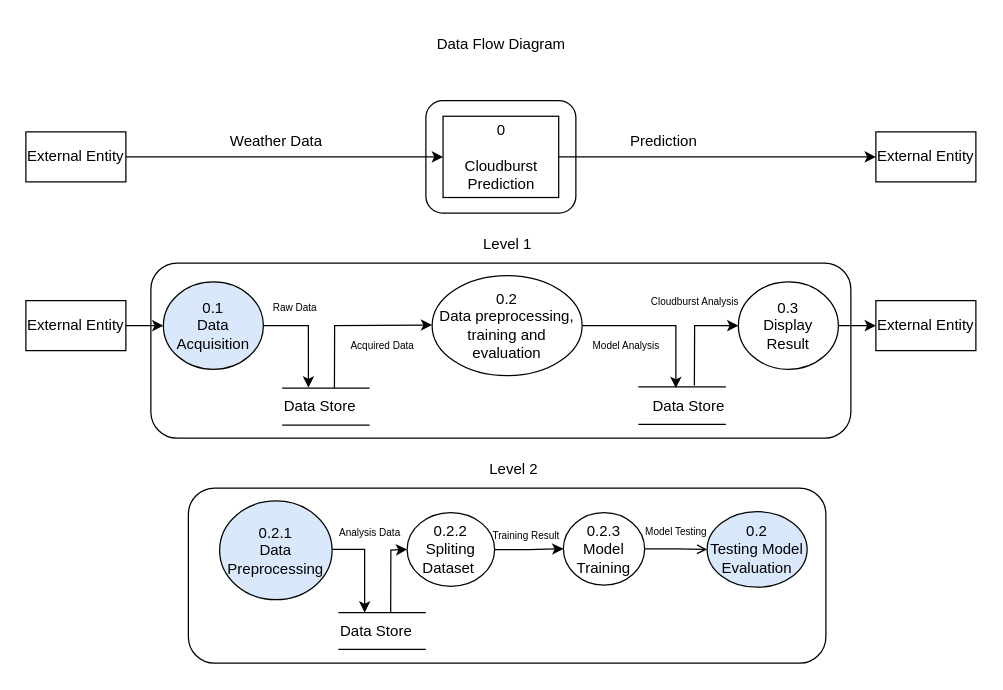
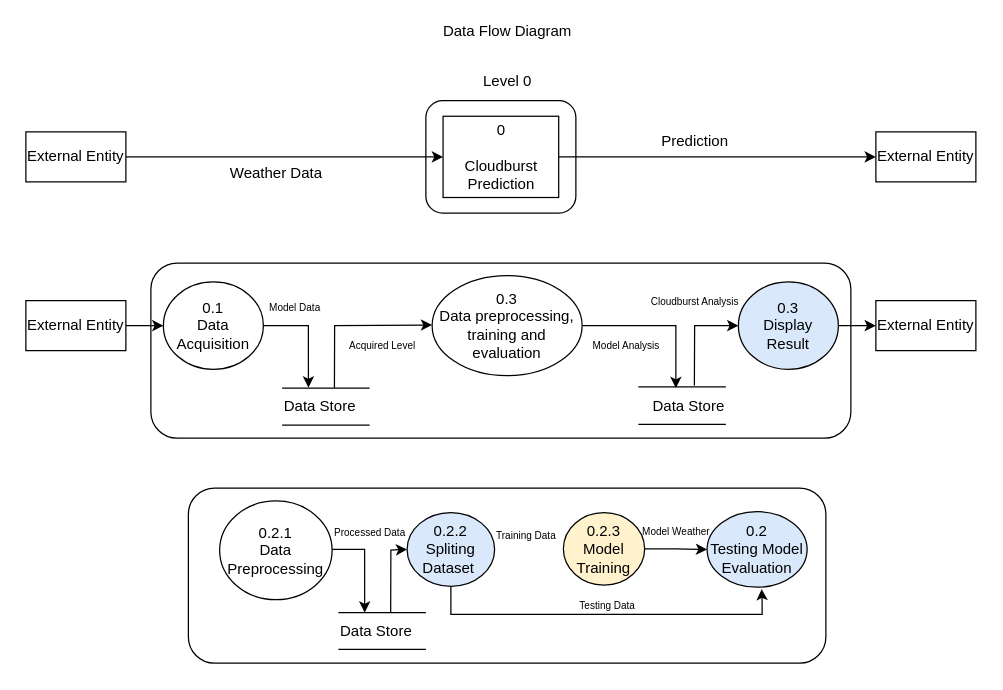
node "Data Flow Diagram": moved (501, 44) -> (507, 32)
node "Level 0": added
node "Weather Data": moved (276, 142) -> (276, 173)
node "Prediction": moved (663, 142) -> (694, 142)
node "Level 1": removed
node "Raw Data": label "Raw Data" -> "Model Data"
node "0.1 Data Acquisition": fillcolor #dae8fc -> #ffffff
node "0.2 Data preprocessing, training and evaluation": label "0.2 Data preprocessing, training and evaluation" -> "0.3 Data preprocessing, training and evaluation"
node "0.3 Display Result": fillcolor #ffffff -> #dae8fc
node "Acquired Data": label "Acquired Data" -> "Acquired Level"
node "Level 2": removed
node "Model Testing": label "Model Testing" -> "Model Weather"
node "Analysis Data": label "Analysis Data" -> "Processed Data"
node "Training Result": label "Training Result" -> "Training Data"
node "0.2.2 Spliting Dataset": fillcolor #ffffff -> #dae8fc
node "0.2.3 Model Training": fillcolor #ffffff -> #fff2cc
edge "0.2.3 Model Training" -> "0.2 Testing Model Evaluation": arrowhead open -> classic
node "0.2.1 Data Preprocessing": fillcolor #dae8fc -> #ffffff
edge "0.2.2 Spliting Dataset" -> "0.2.3 Model Training": removed
node "Testing Data": added
edge "0.2.2 Spliting Dataset" -> "0.2 Testing Model Evaluation": added
